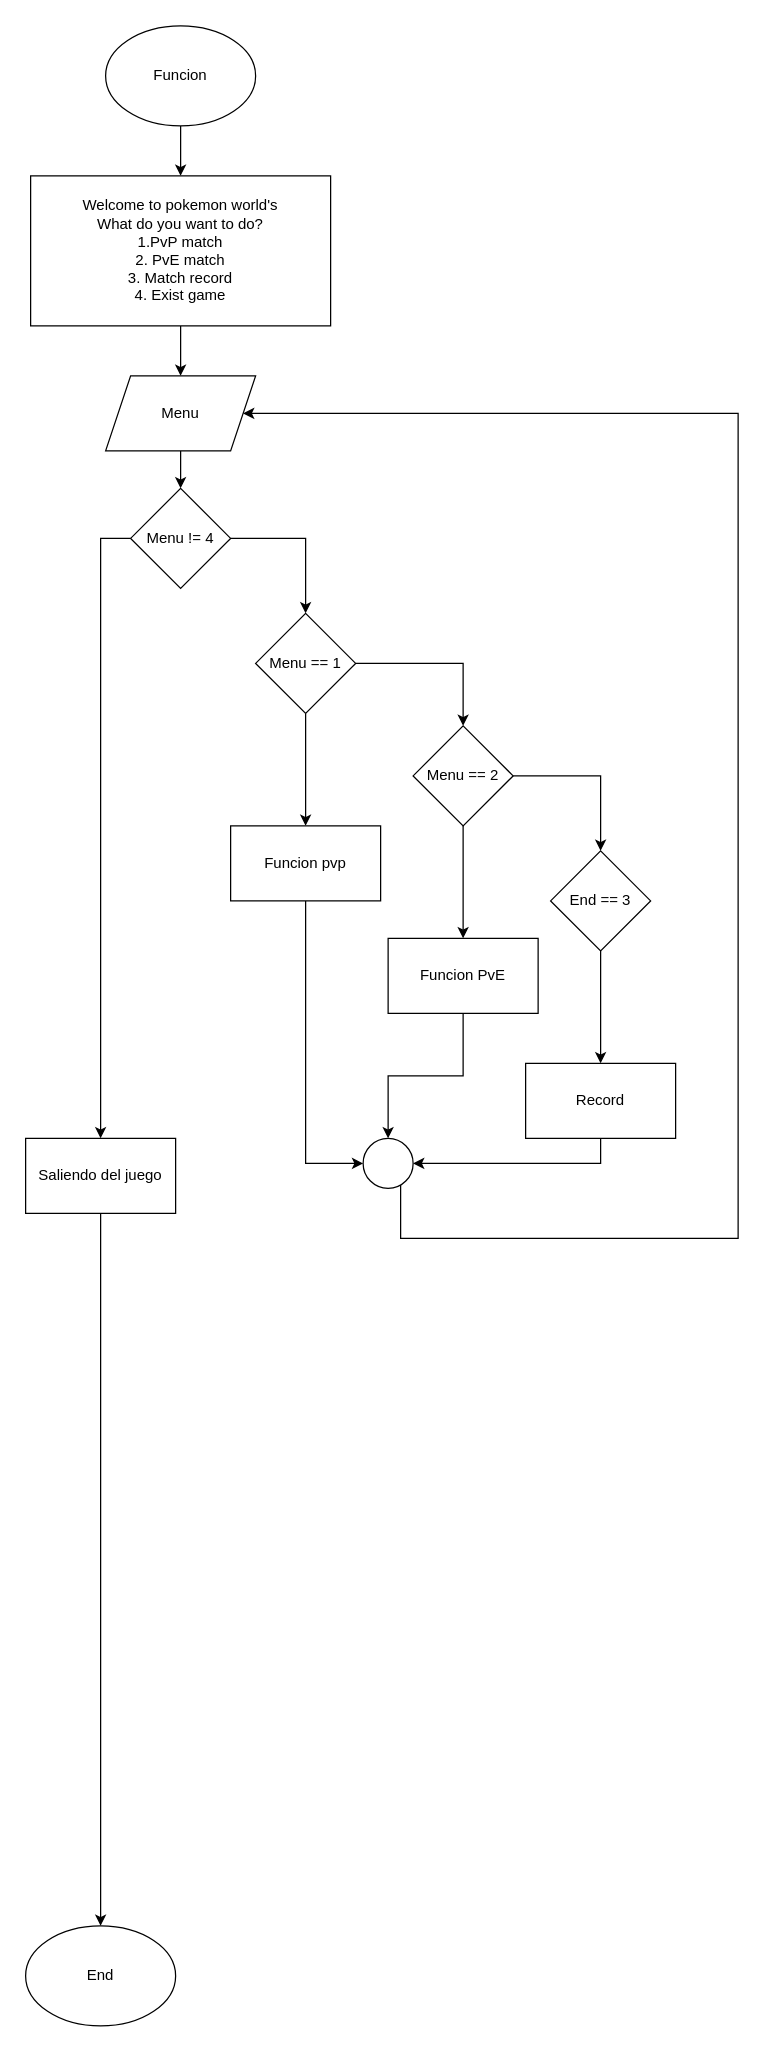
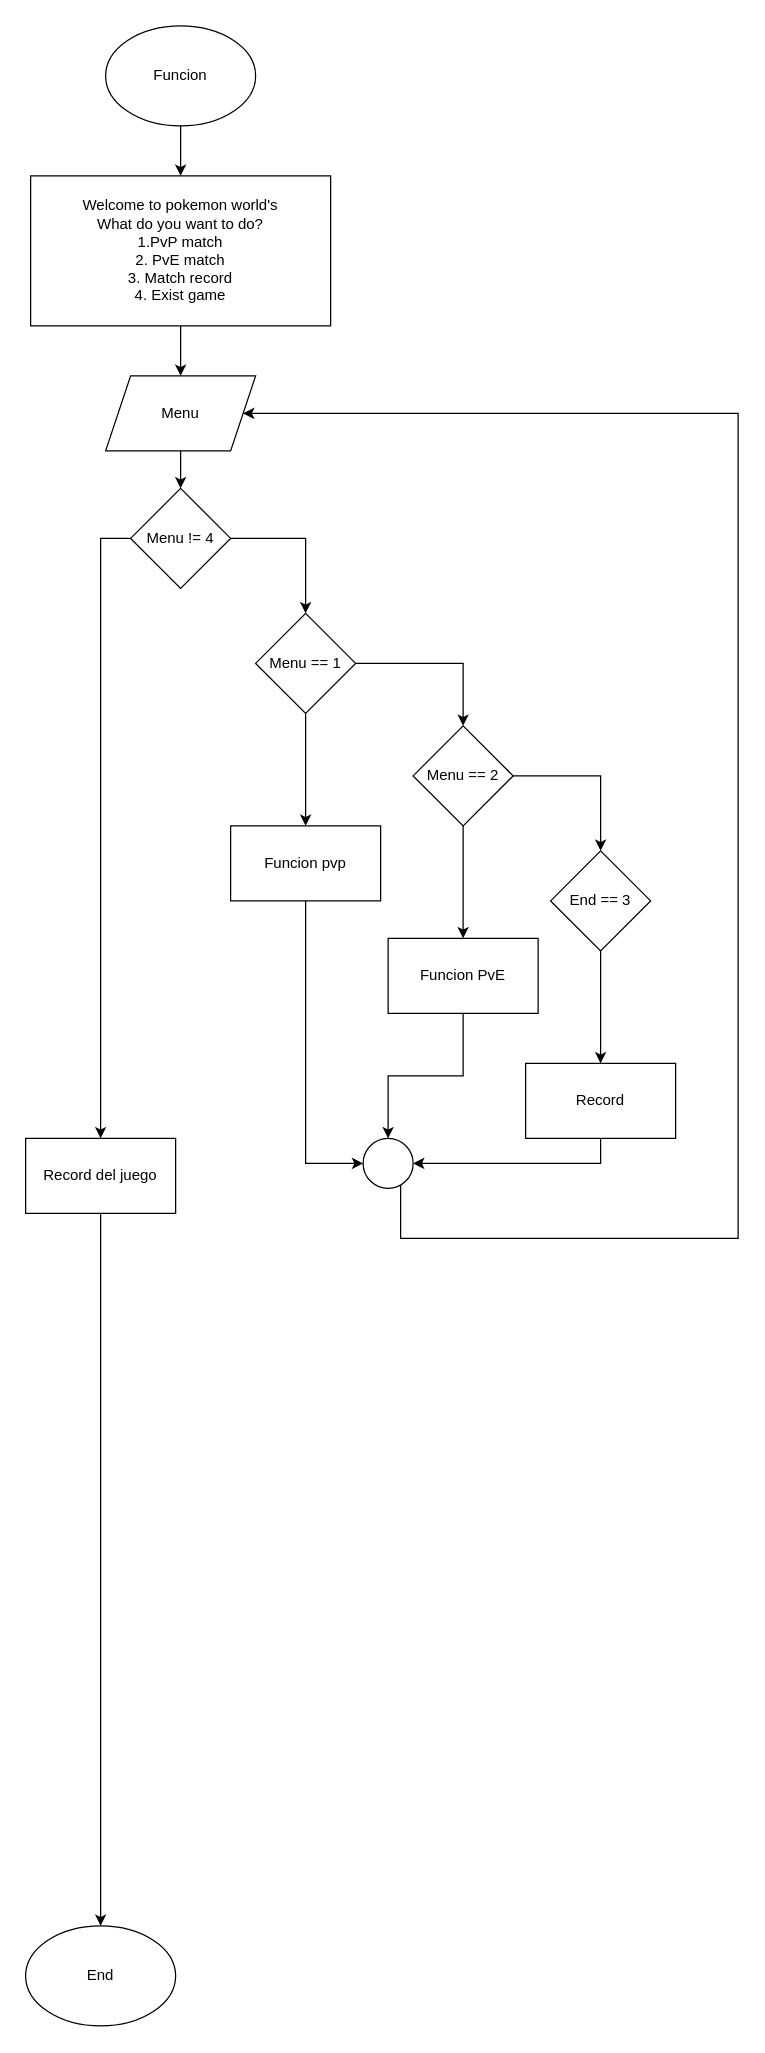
node "Saliendo del juego": label "Saliendo del juego" -> "Record del juego"
